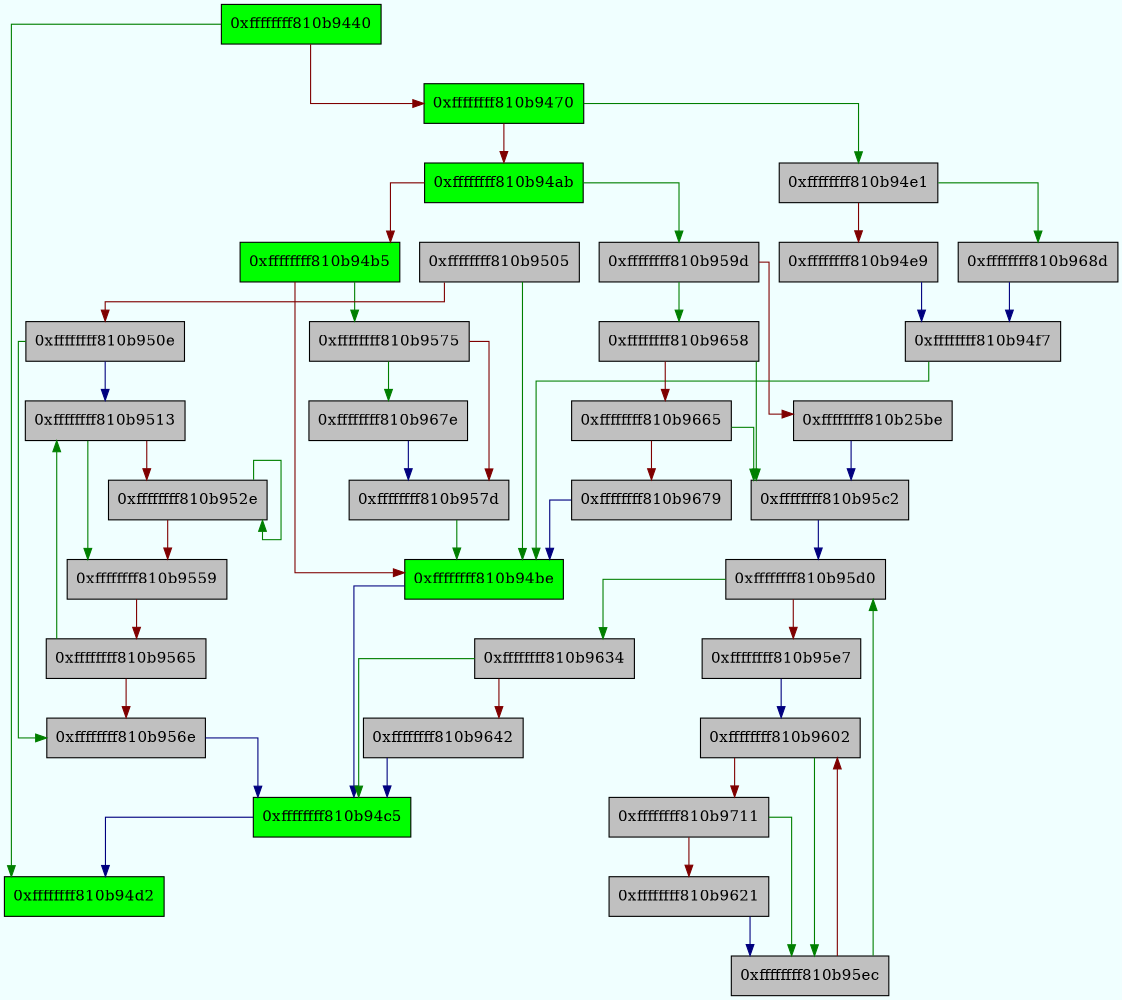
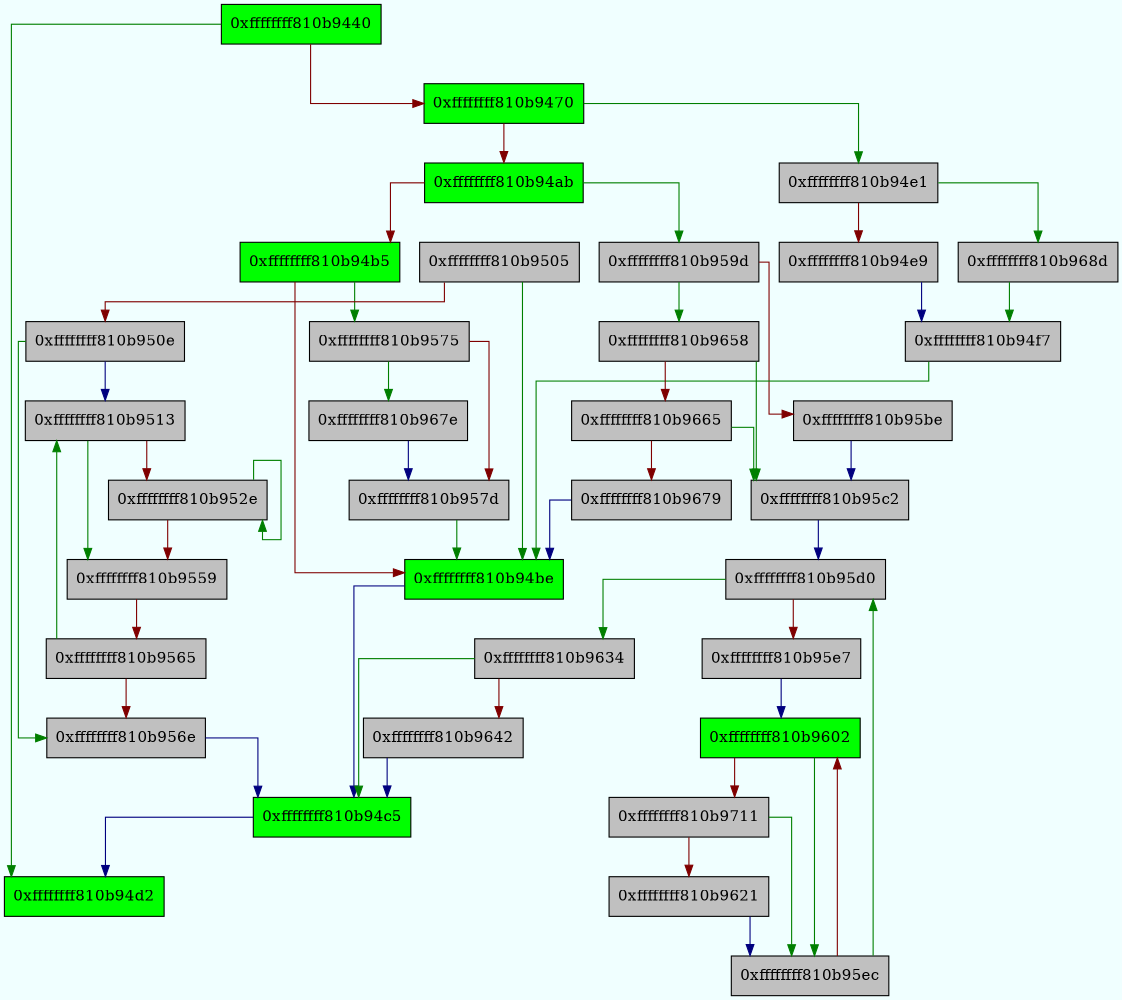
edge "0xffffffff810b968d" -> "0xffffffff810b94f7": color #00007f -> #007f00
node "0xffffffff810b25be": label "0xffffffff810b25be" -> "0xffffffff810b95be"
node "0xffffffff810b9602": fillcolor gray -> green
